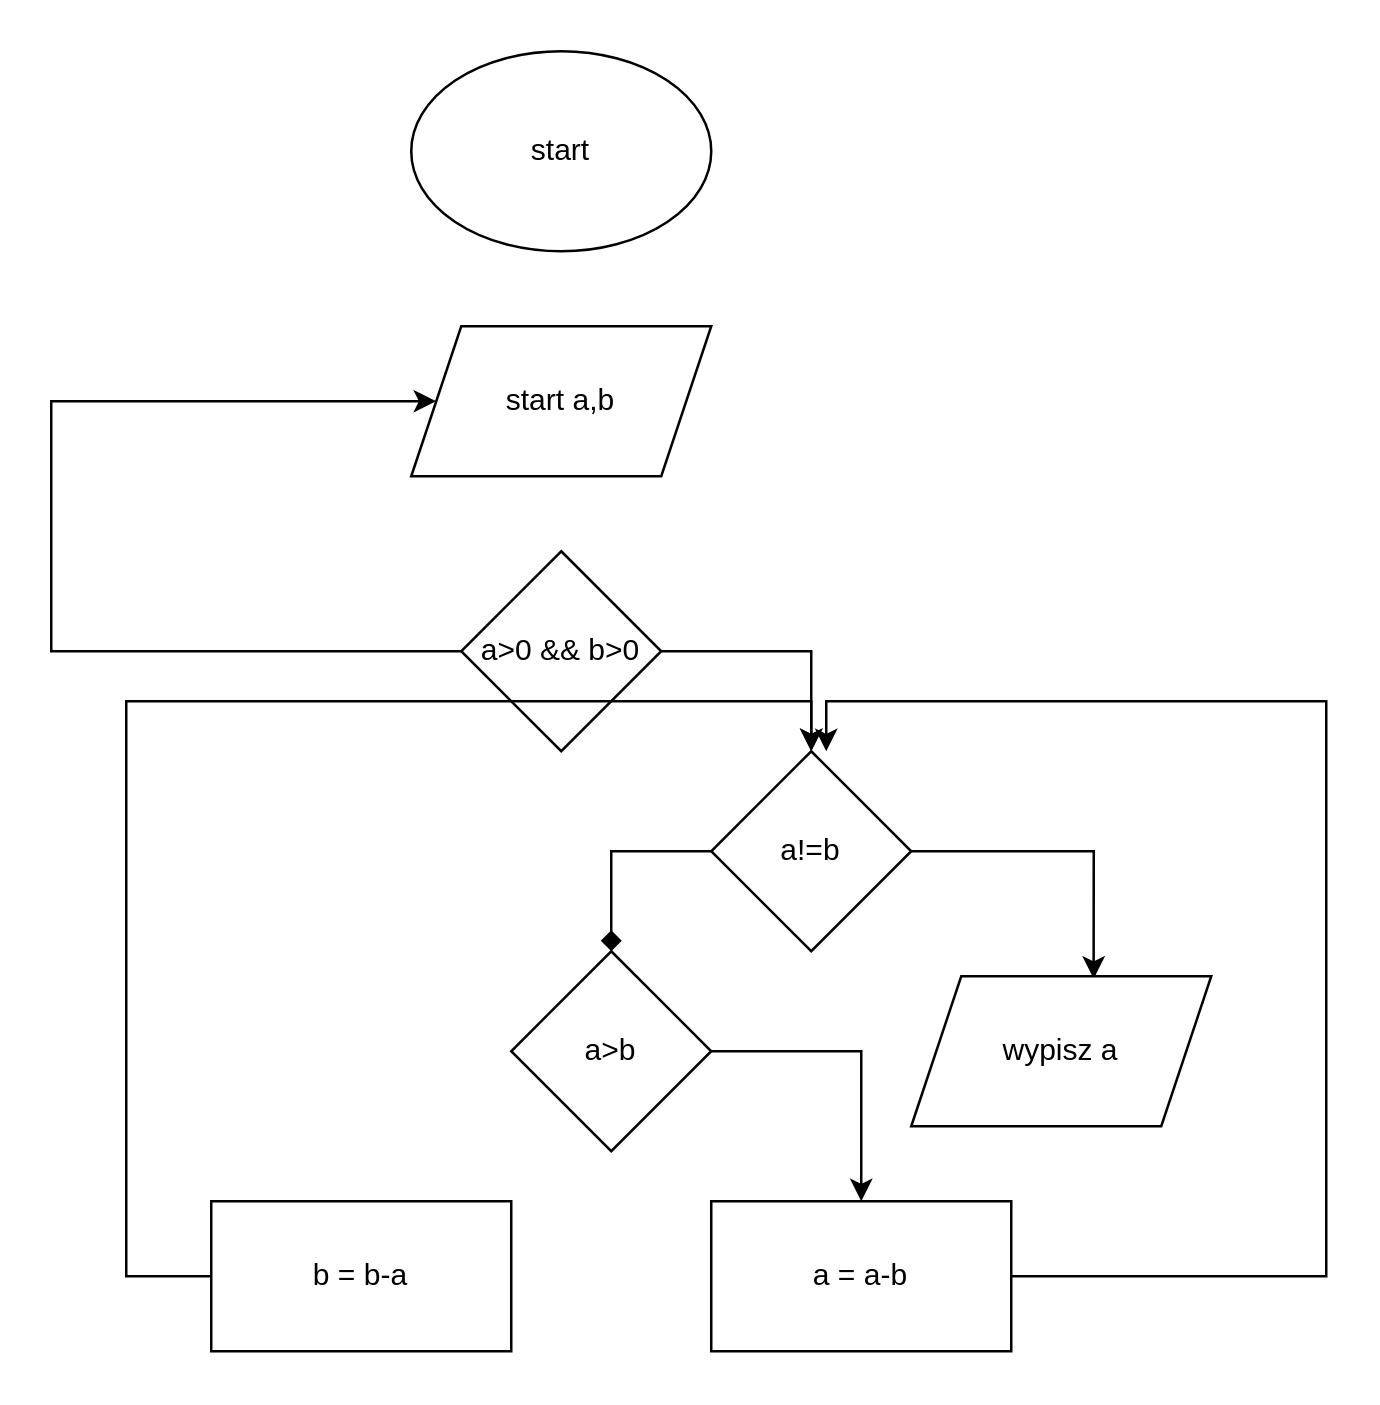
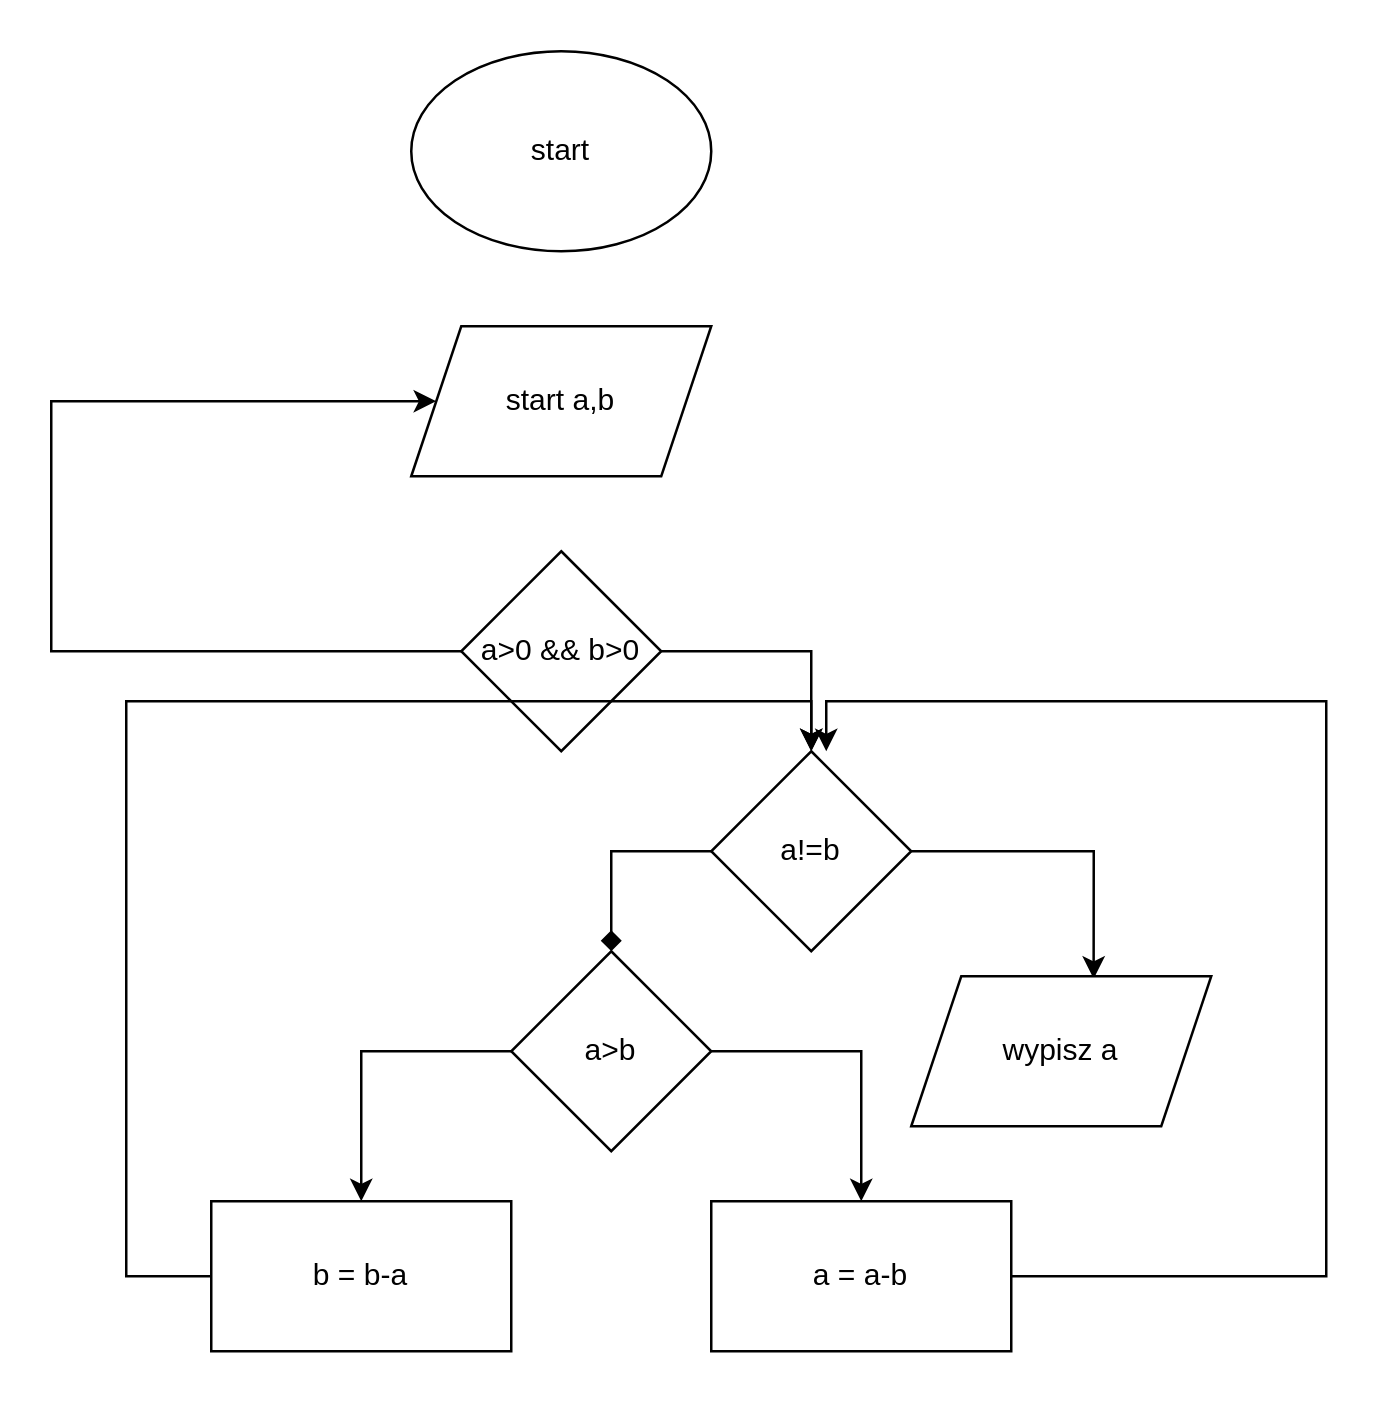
edge "a>b" -> "b = b-a": added
